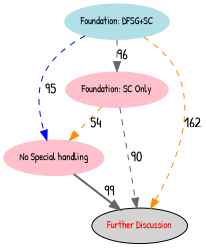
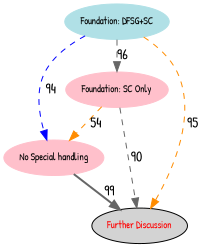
edge "Foundation: DFSG+SC" -> "No Special handling": label "95" -> "94"
edge "Foundation: DFSG+SC" -> "Further Discussion": label "162" -> "95"
